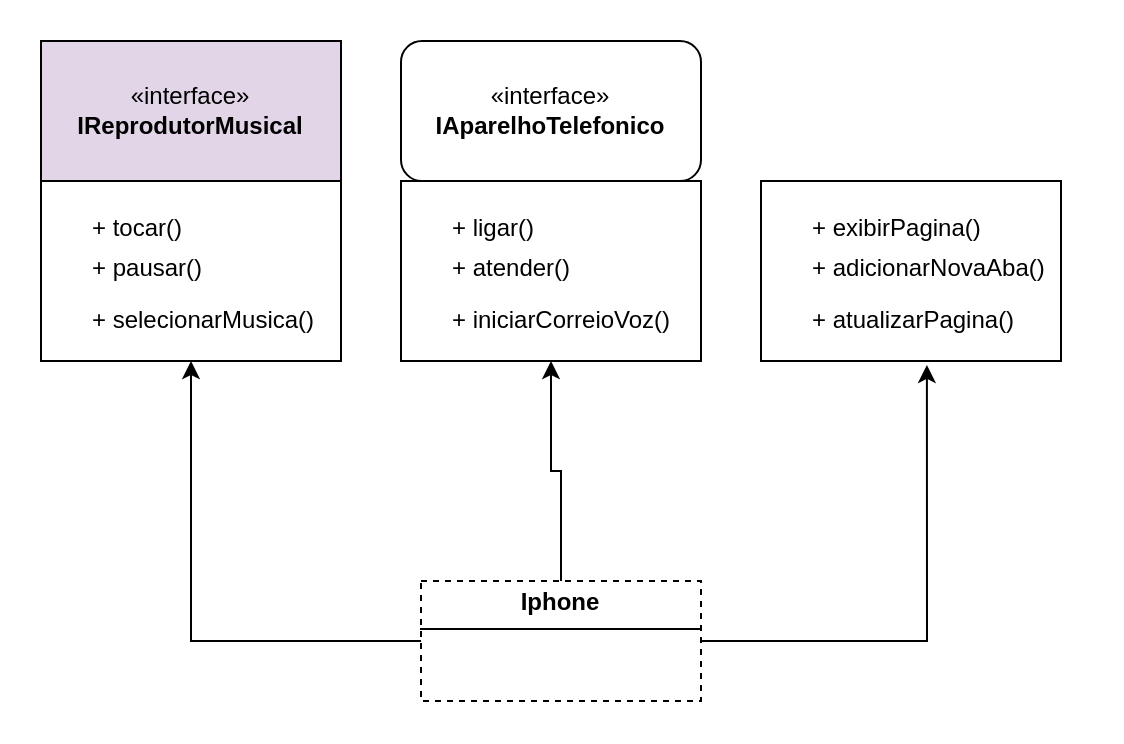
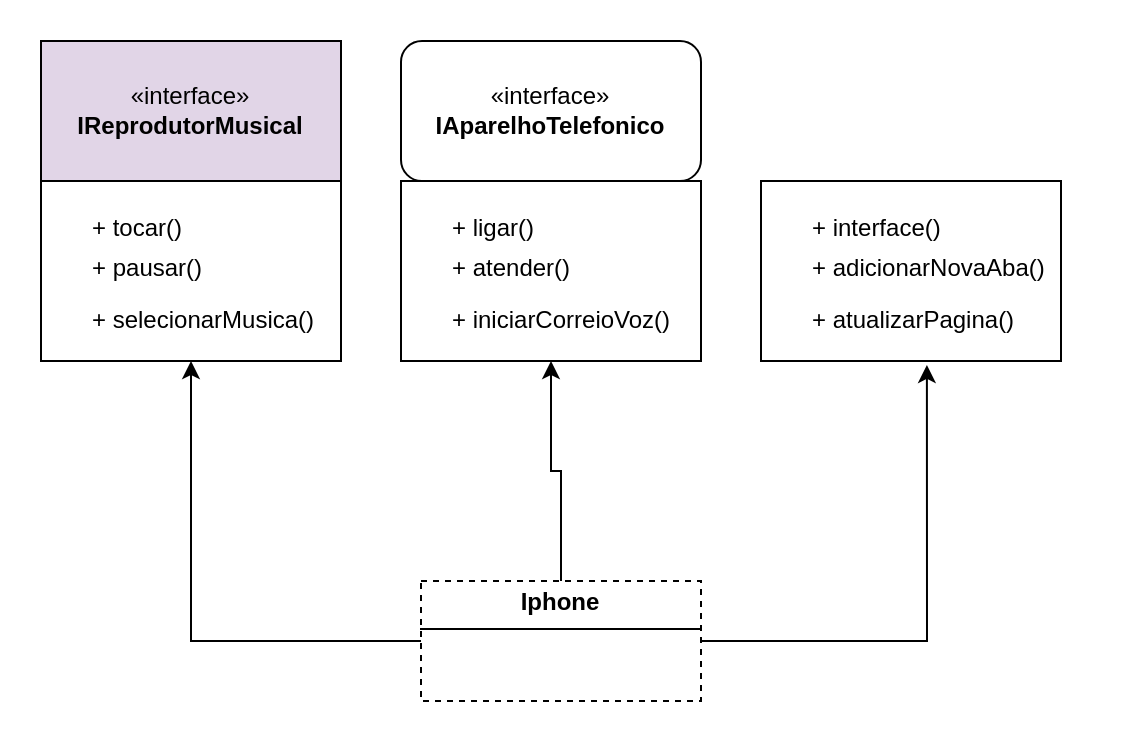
node "+ exibirPagina()": label "+ exibirPagina()" -> "+ interface()"
